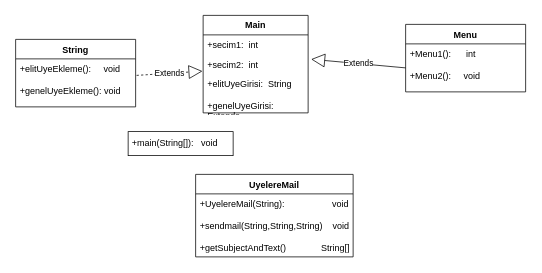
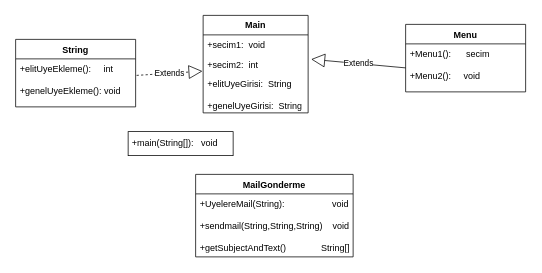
node "+secim1: int": label "+secim1: int" -> "+secim1: void"
node "+Menu1(): int +Menu2(): void": label "+Menu1(): int +Menu2(): void" -> "+Menu1(): secim +Menu2(): void"
node "+elitUyeEkleme(): void +genelUyeEkleme(): void": label "+elitUyeEkleme(): void +genelUyeEkleme(): void" -> "+elitUyeEkleme(): int +genelUyeEkleme(): void"
node "+elitUyeGirisi: String +genelUyeGirisi: Extends": label "+elitUyeGirisi: String +genelUyeGirisi: Extends" -> "+elitUyeGirisi: String +genelUyeGirisi: String"
node "UyelereMail": label "UyelereMail" -> "MailGonderme"
